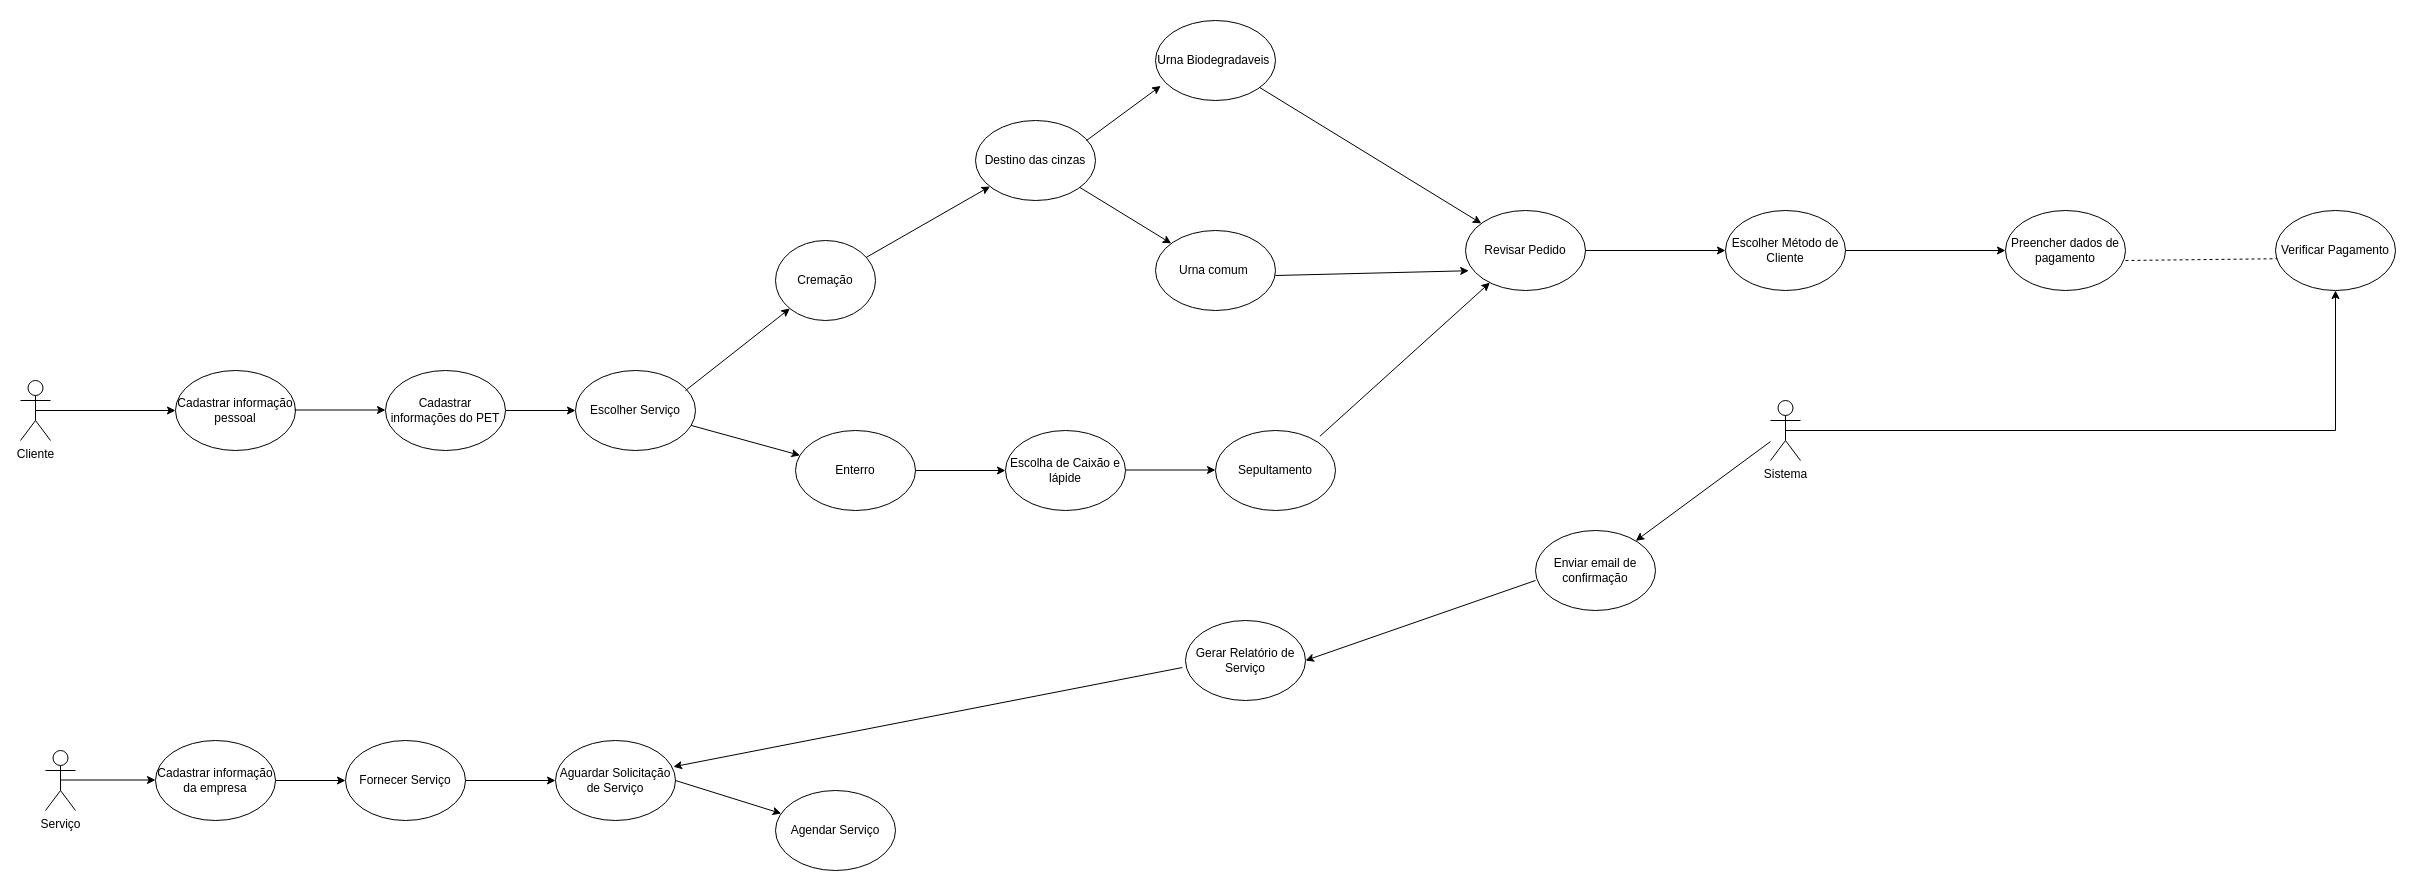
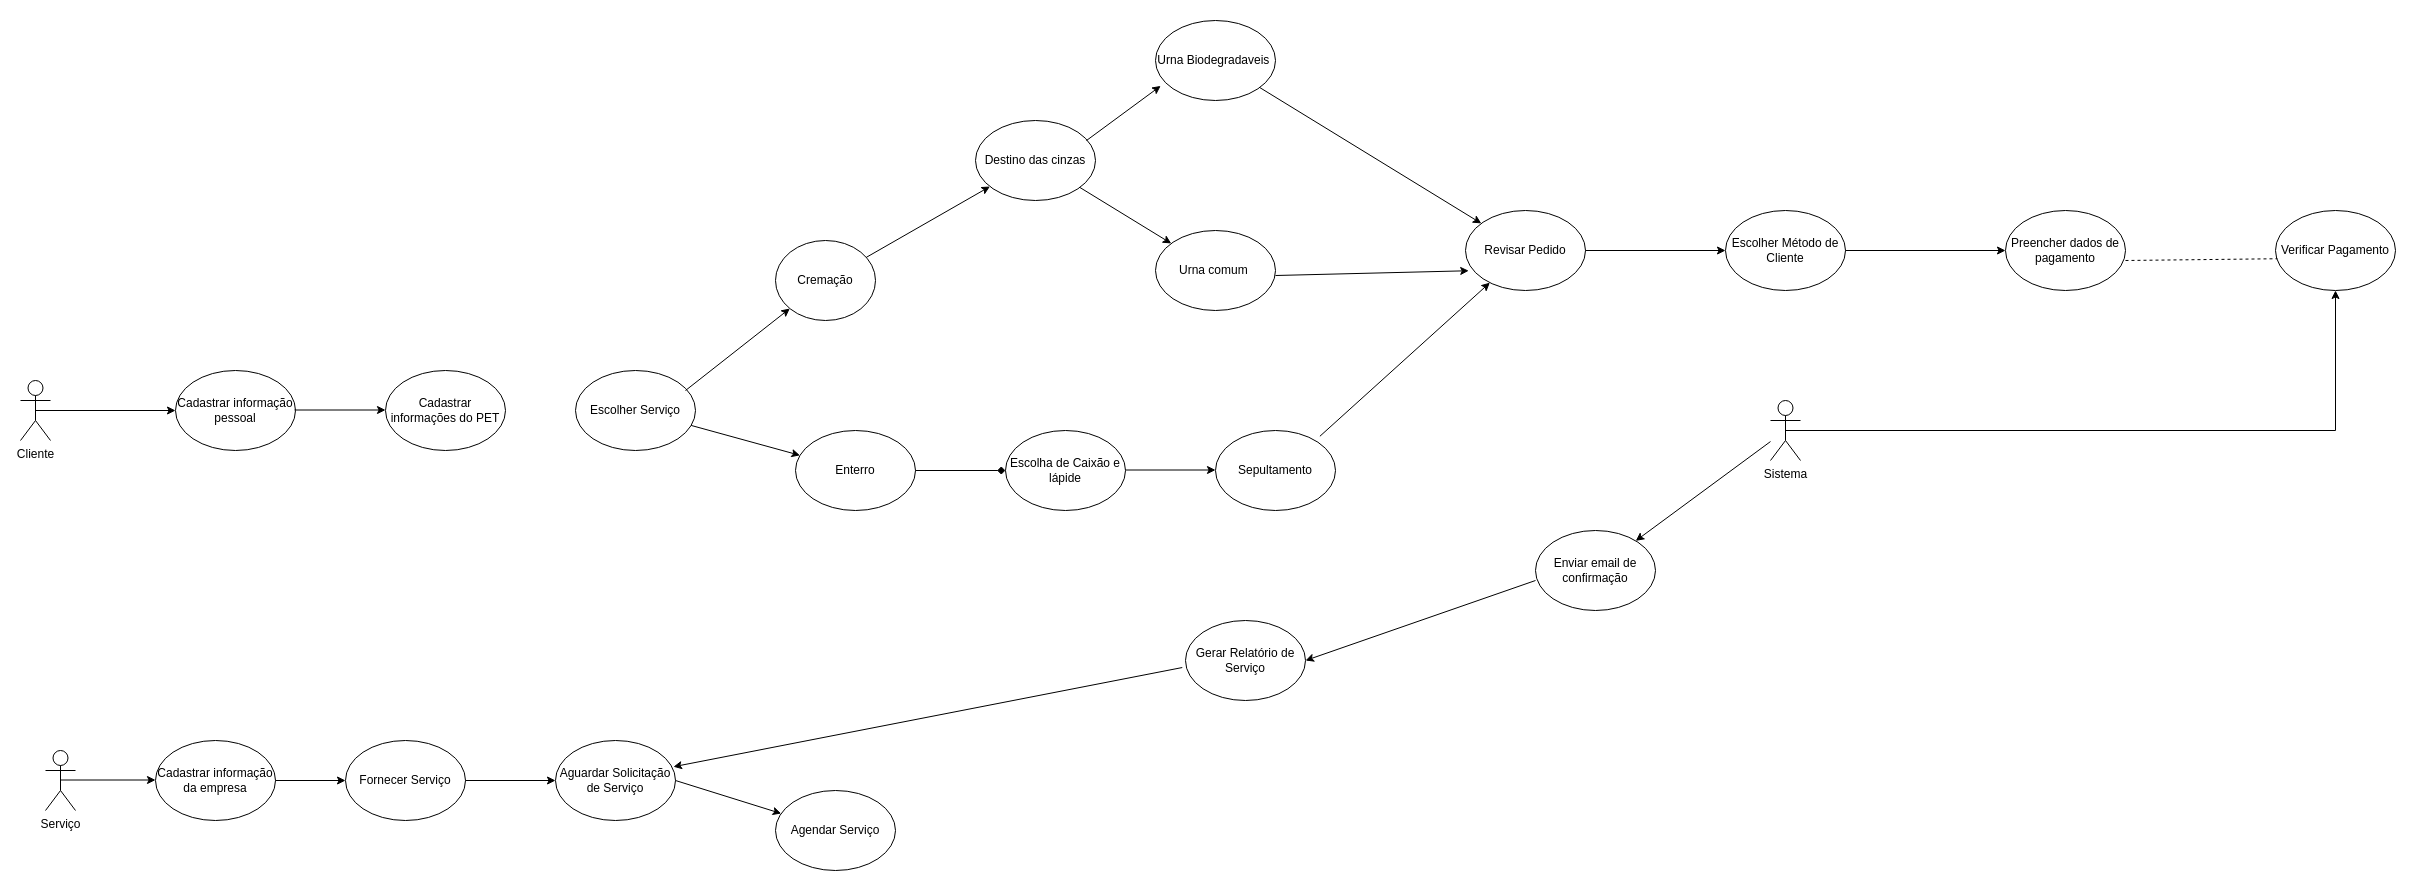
edge "Cadastrar informações do PET" -> "Escolher Serviço": removed
edge "Enterro" -> "Escolha de Caixão e lápide": arrowhead classic -> diamond
